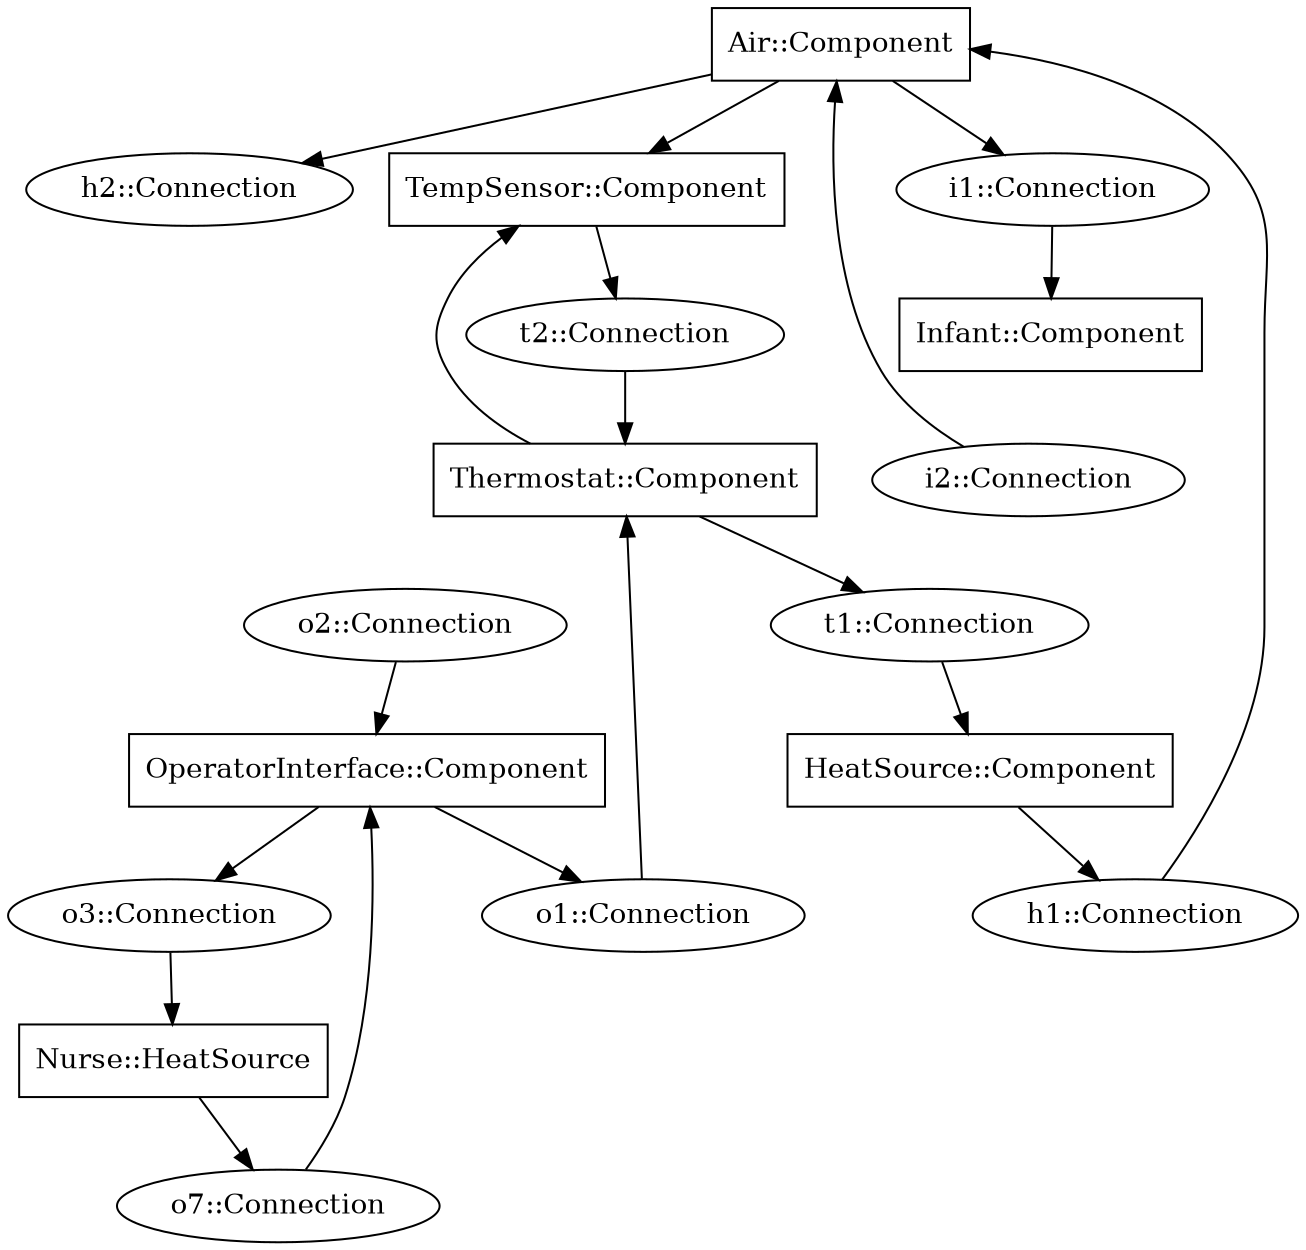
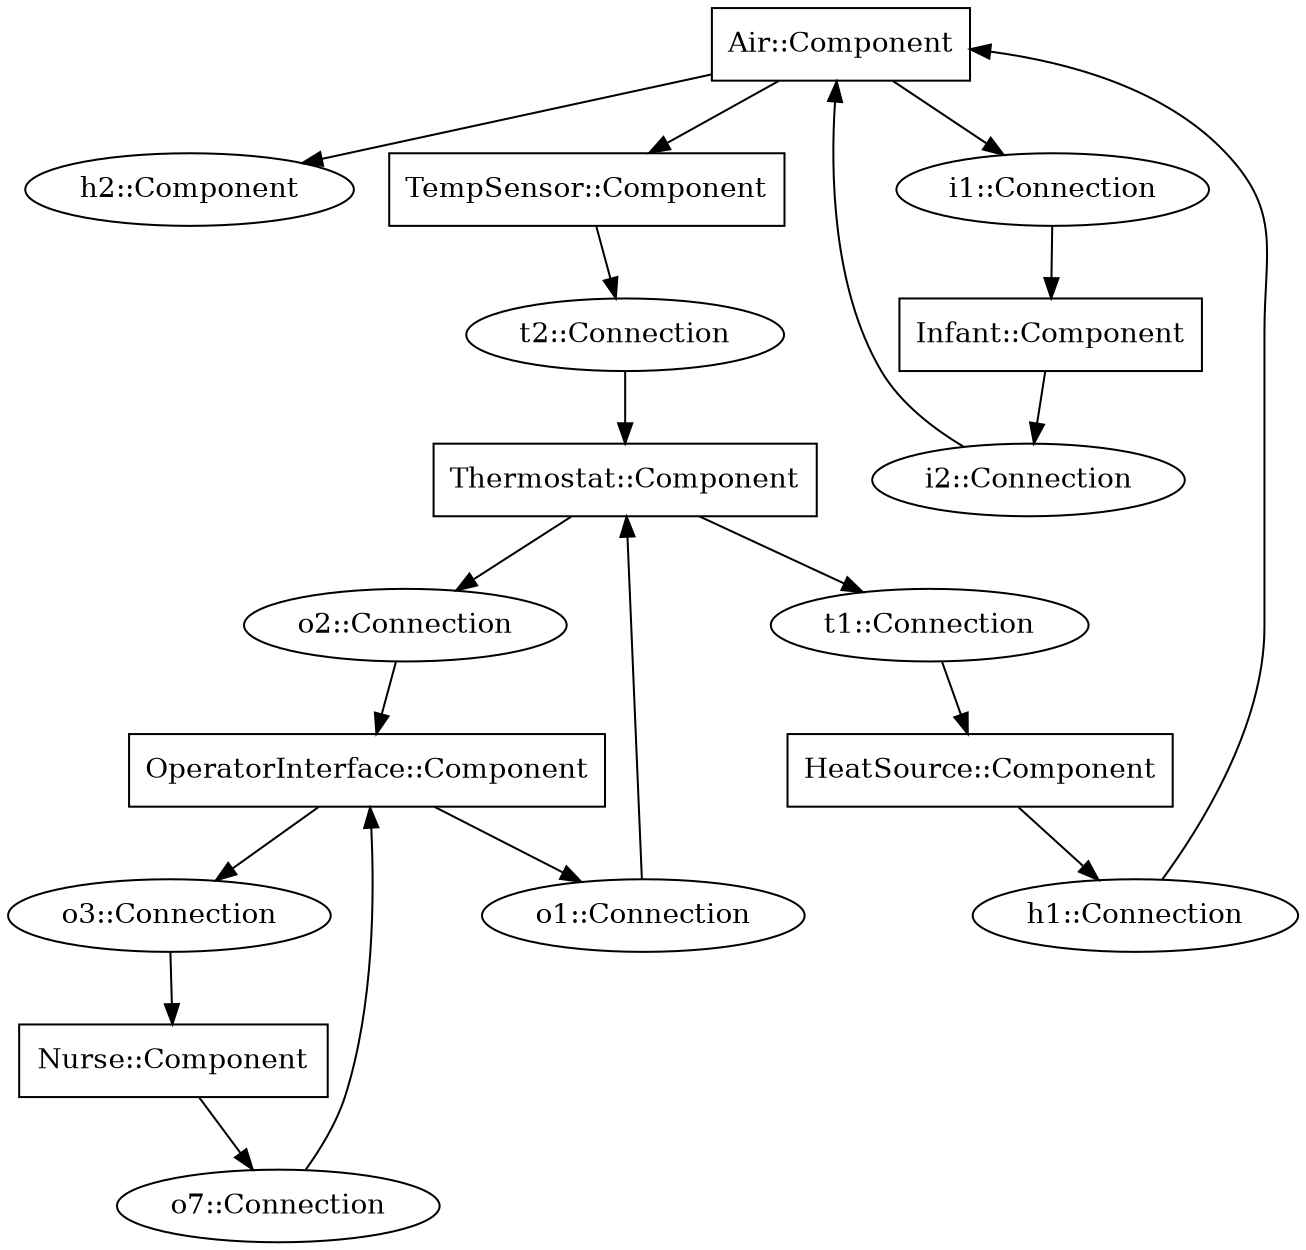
node "h2::Connection": label "h2::Connection" -> "h2::Component"
edge "Thermostat::Component" -> "TempSensor::Component": now "Thermostat::Component" -> "o2::Connection"
edge "Infant::Component" -> "i2::Connection": added
node "Nurse::HeatSource": label "Nurse::HeatSource" -> "Nurse::Component"
